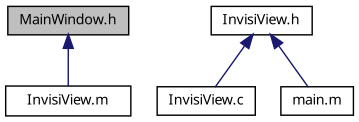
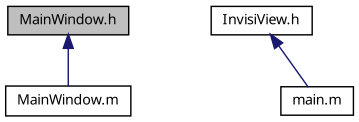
node "InvisiView.m": label "InvisiView.m" -> "MainWindow.m"
node "InvisiView.c": removed
